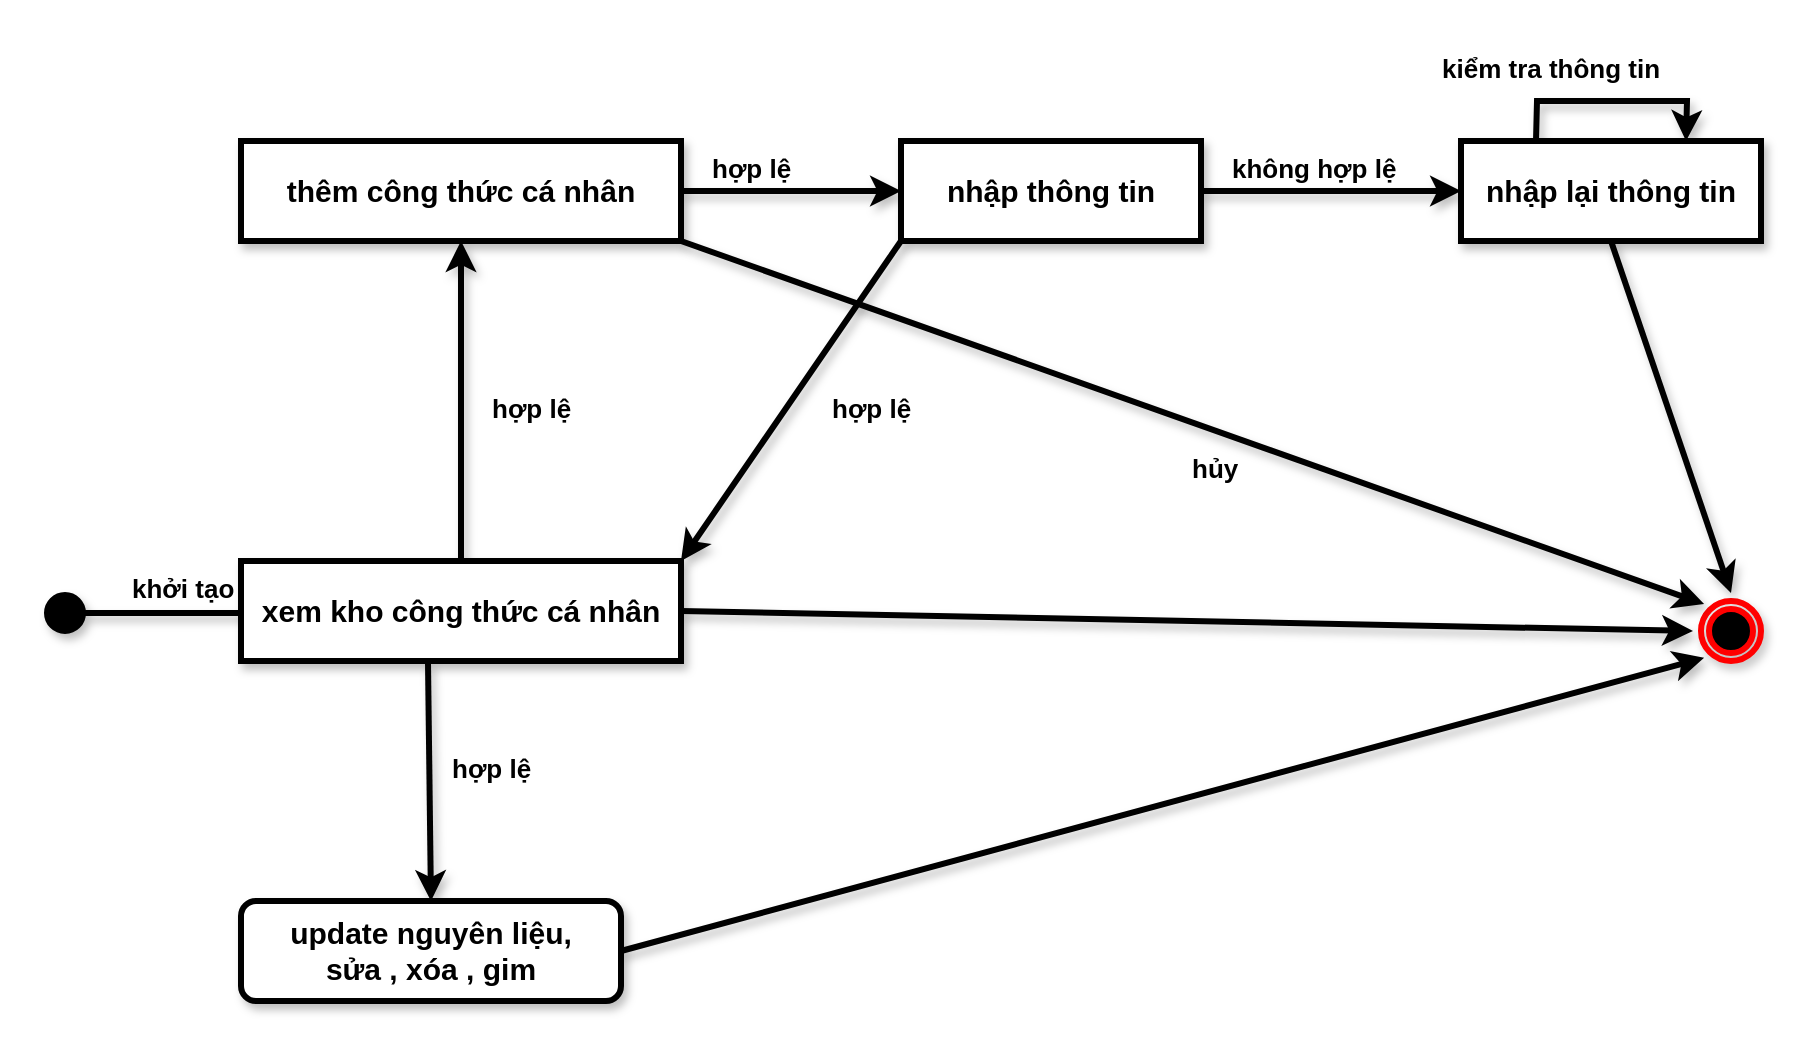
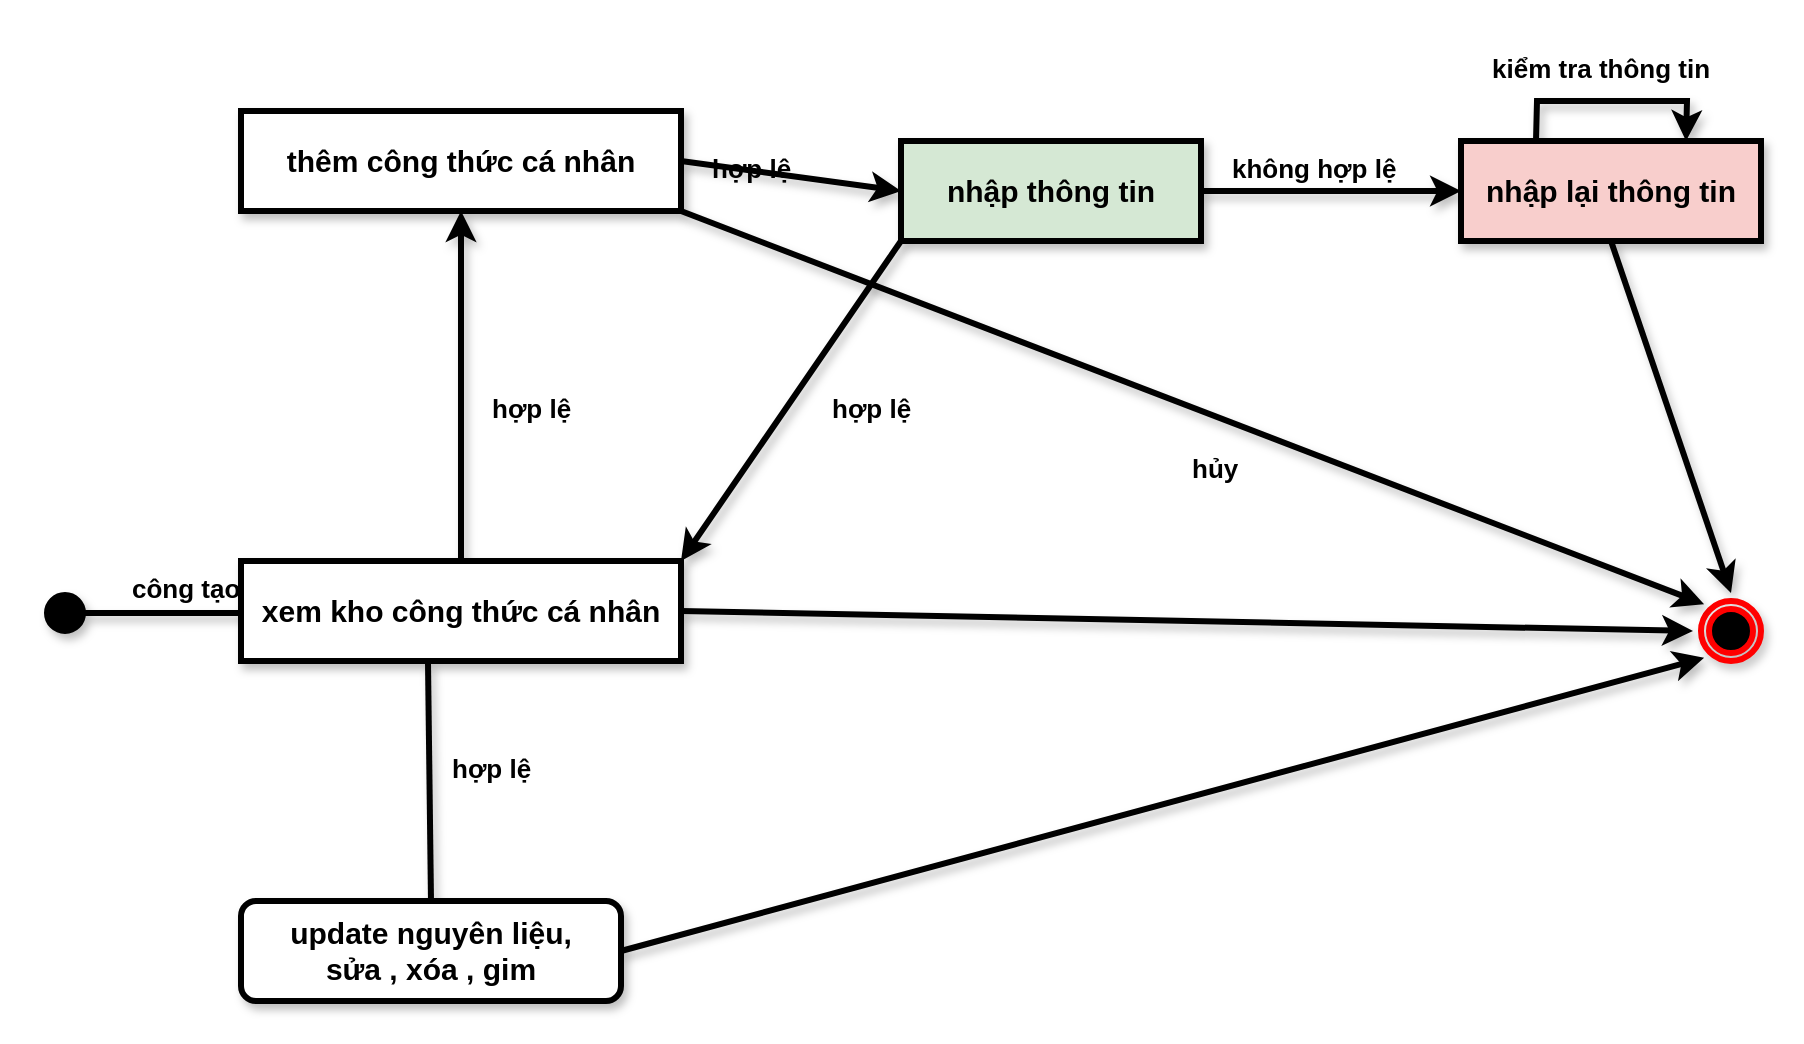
node "kiểm tra thông tin": moved (1561, 67) -> (1611, 67)
node "thêm công thức cá nhân": moved (461, 191) -> (461, 161)
node "nhập thông tin": fillcolor #ffffff -> #d5e8d4
node "nhập lại thông tin": fillcolor #ffffff -> #f8cecc
node "khởi tạo": label "khởi tạo" -> "công tạo"
edge "xem kho công thức cá nhân" -> "update nguyên liệu, sửa , xóa , gim": arrowhead classic -> none
